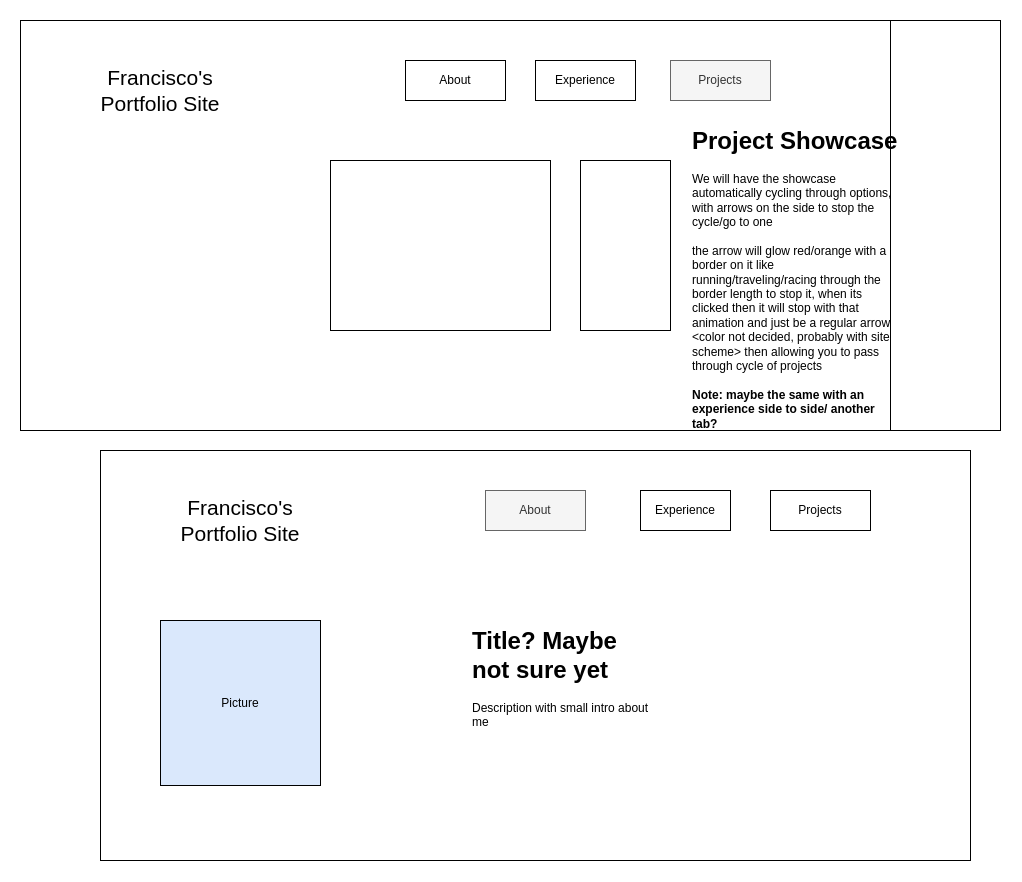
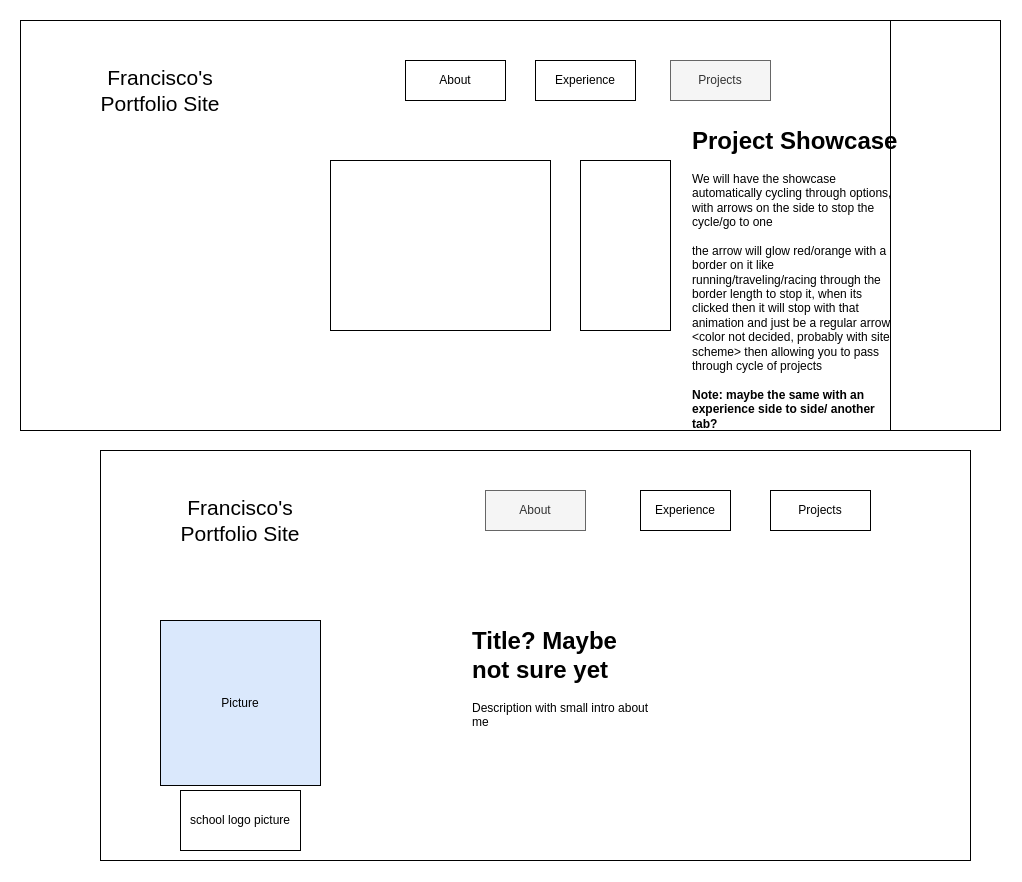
node "school logo picture": added
